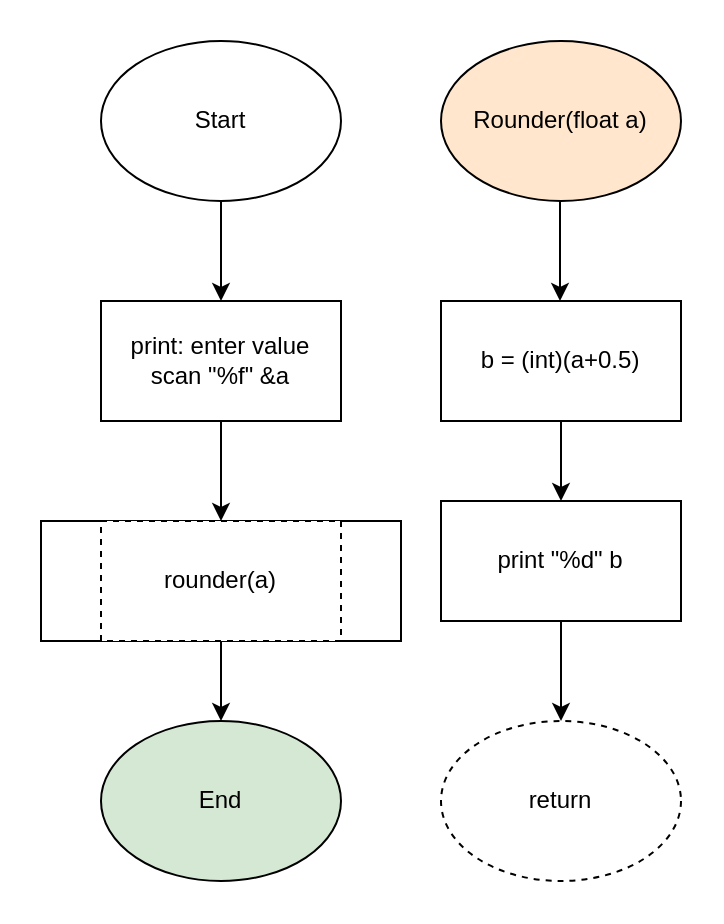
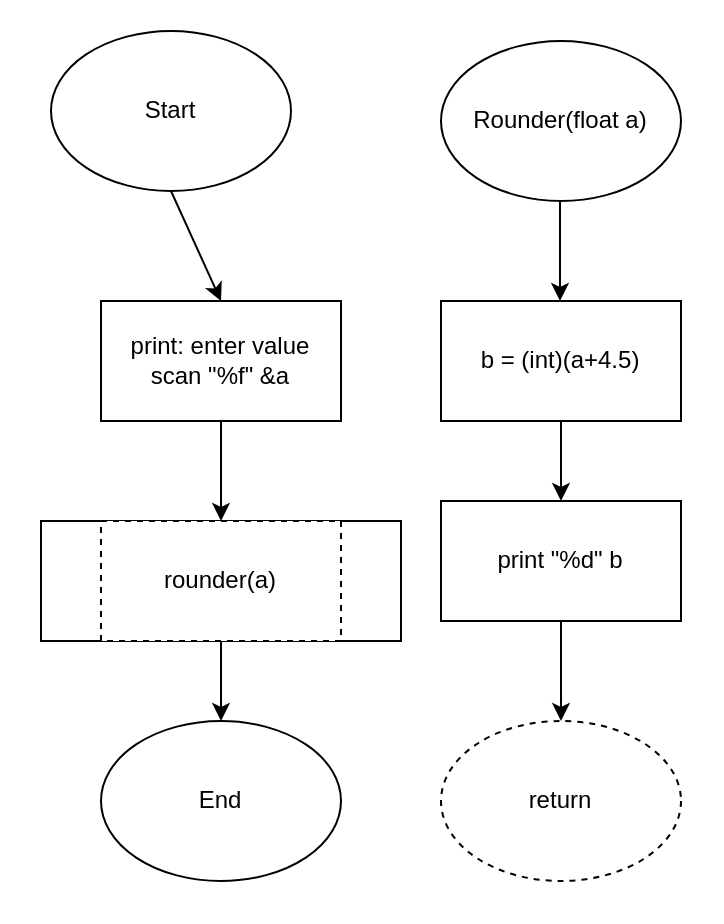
node "Start": moved (221, 121) -> (171, 111)
node "Rounder(float a)": fillcolor #ffe6cc -> #ffffff
node "b = (int)(a+0.5)": label "b = (int)(a+0.5)" -> "b = (int)(a+4.5)"
node "End": fillcolor #d5e8d4 -> #ffffff
